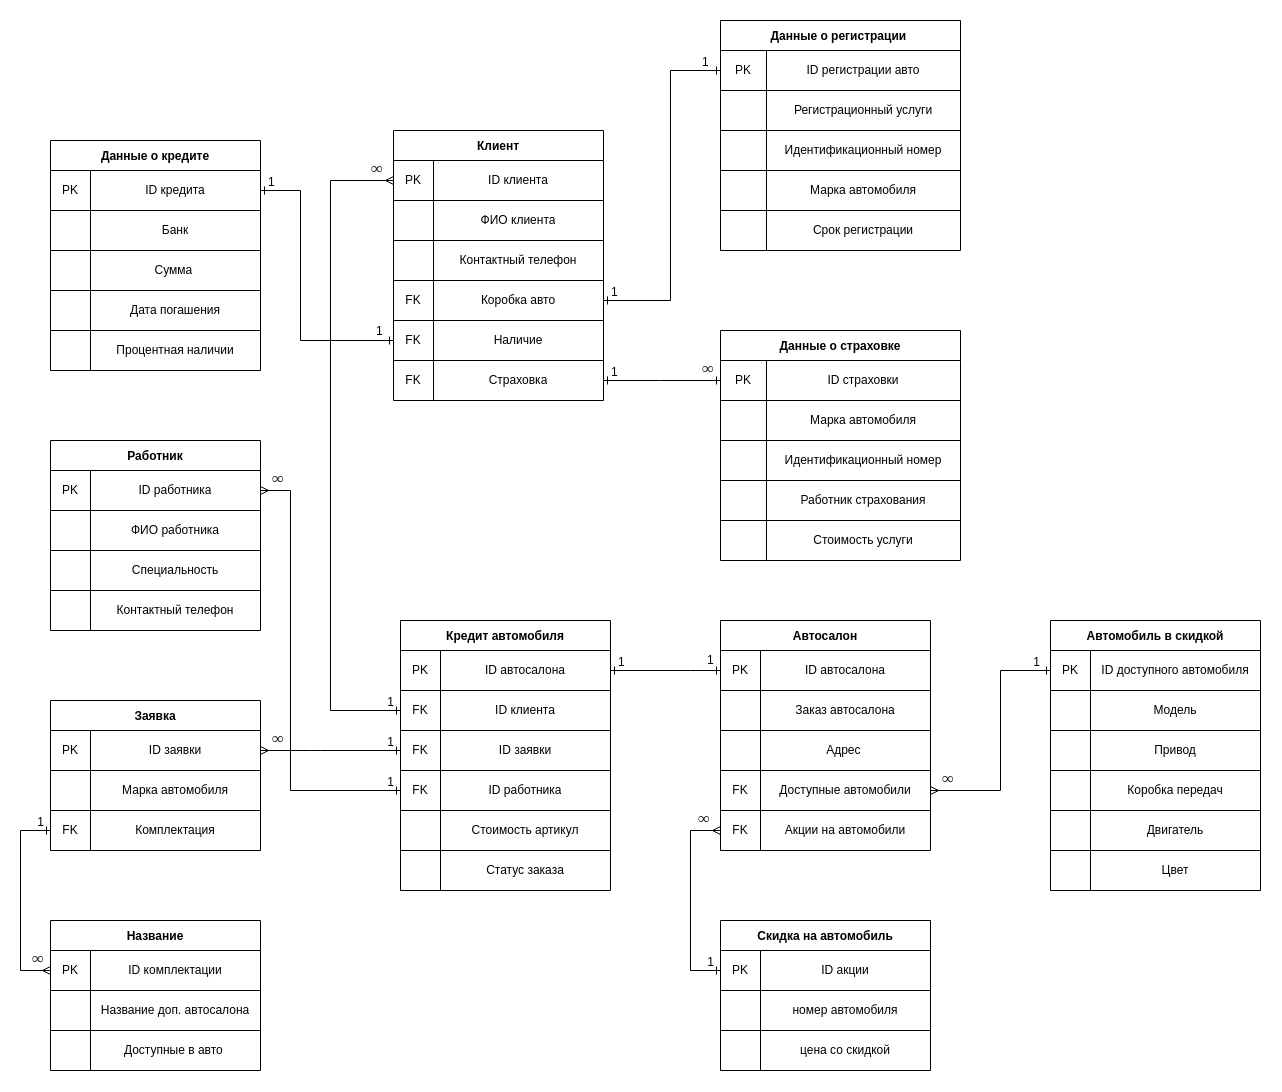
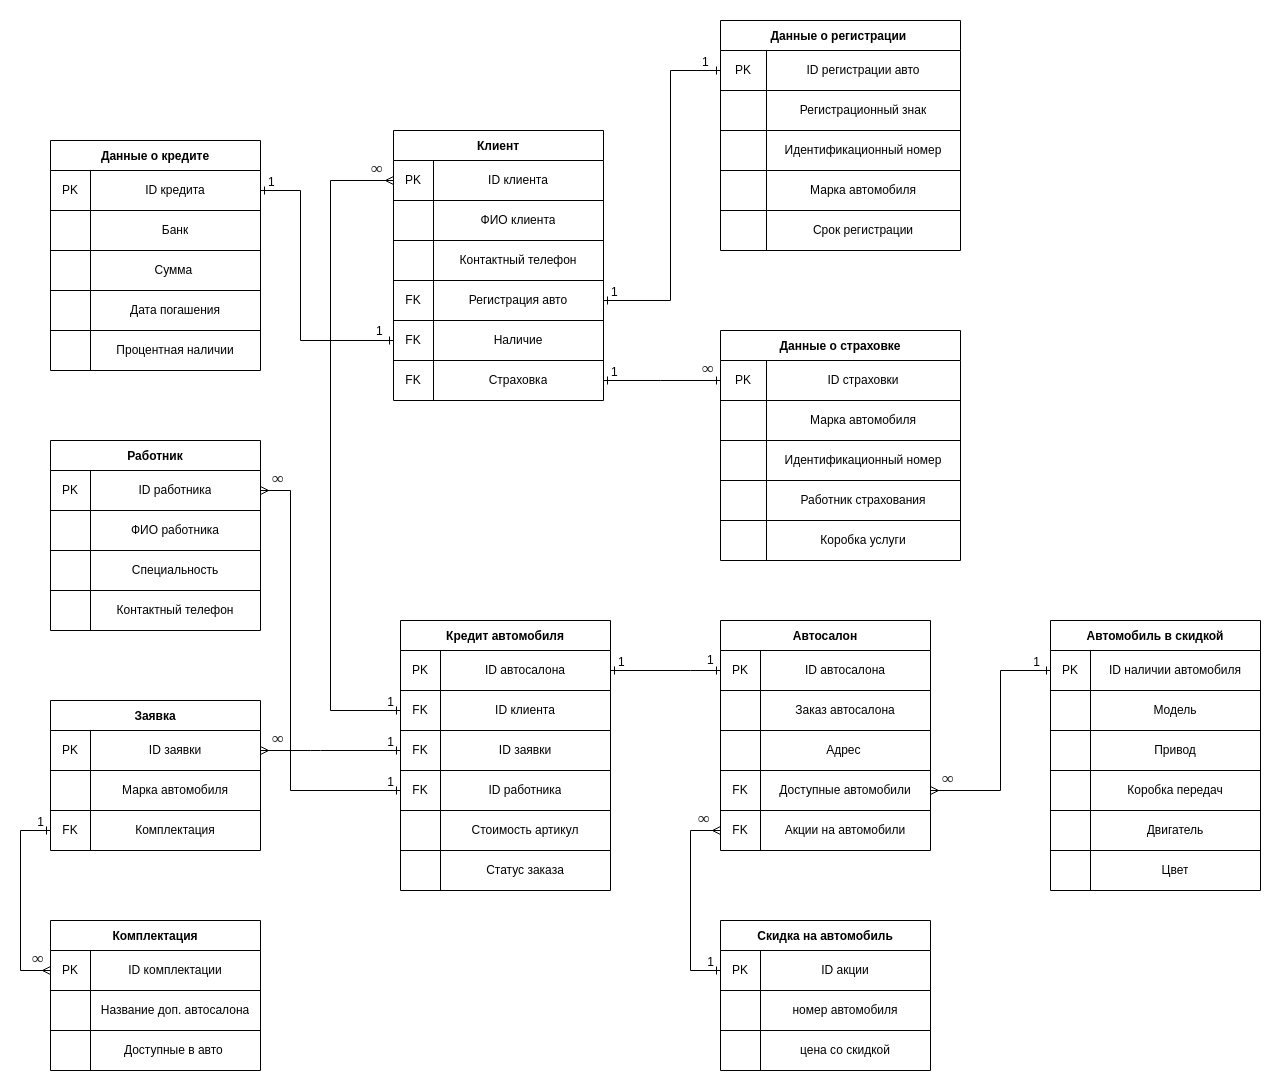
node "Регистрационный услуги": label "Регистрационный услуги" -> "Регистрационный знак"
node "Коробка авто": label "Коробка авто" -> "Регистрация авто"
node "Стоимость услуги": label "Стоимость услуги" -> "Коробка услуги"
node "ID доступного автомобиля": label "ID доступного автомобиля" -> "ID наличии автомобиля"
node "Название": label "Название" -> "Комплектация"
